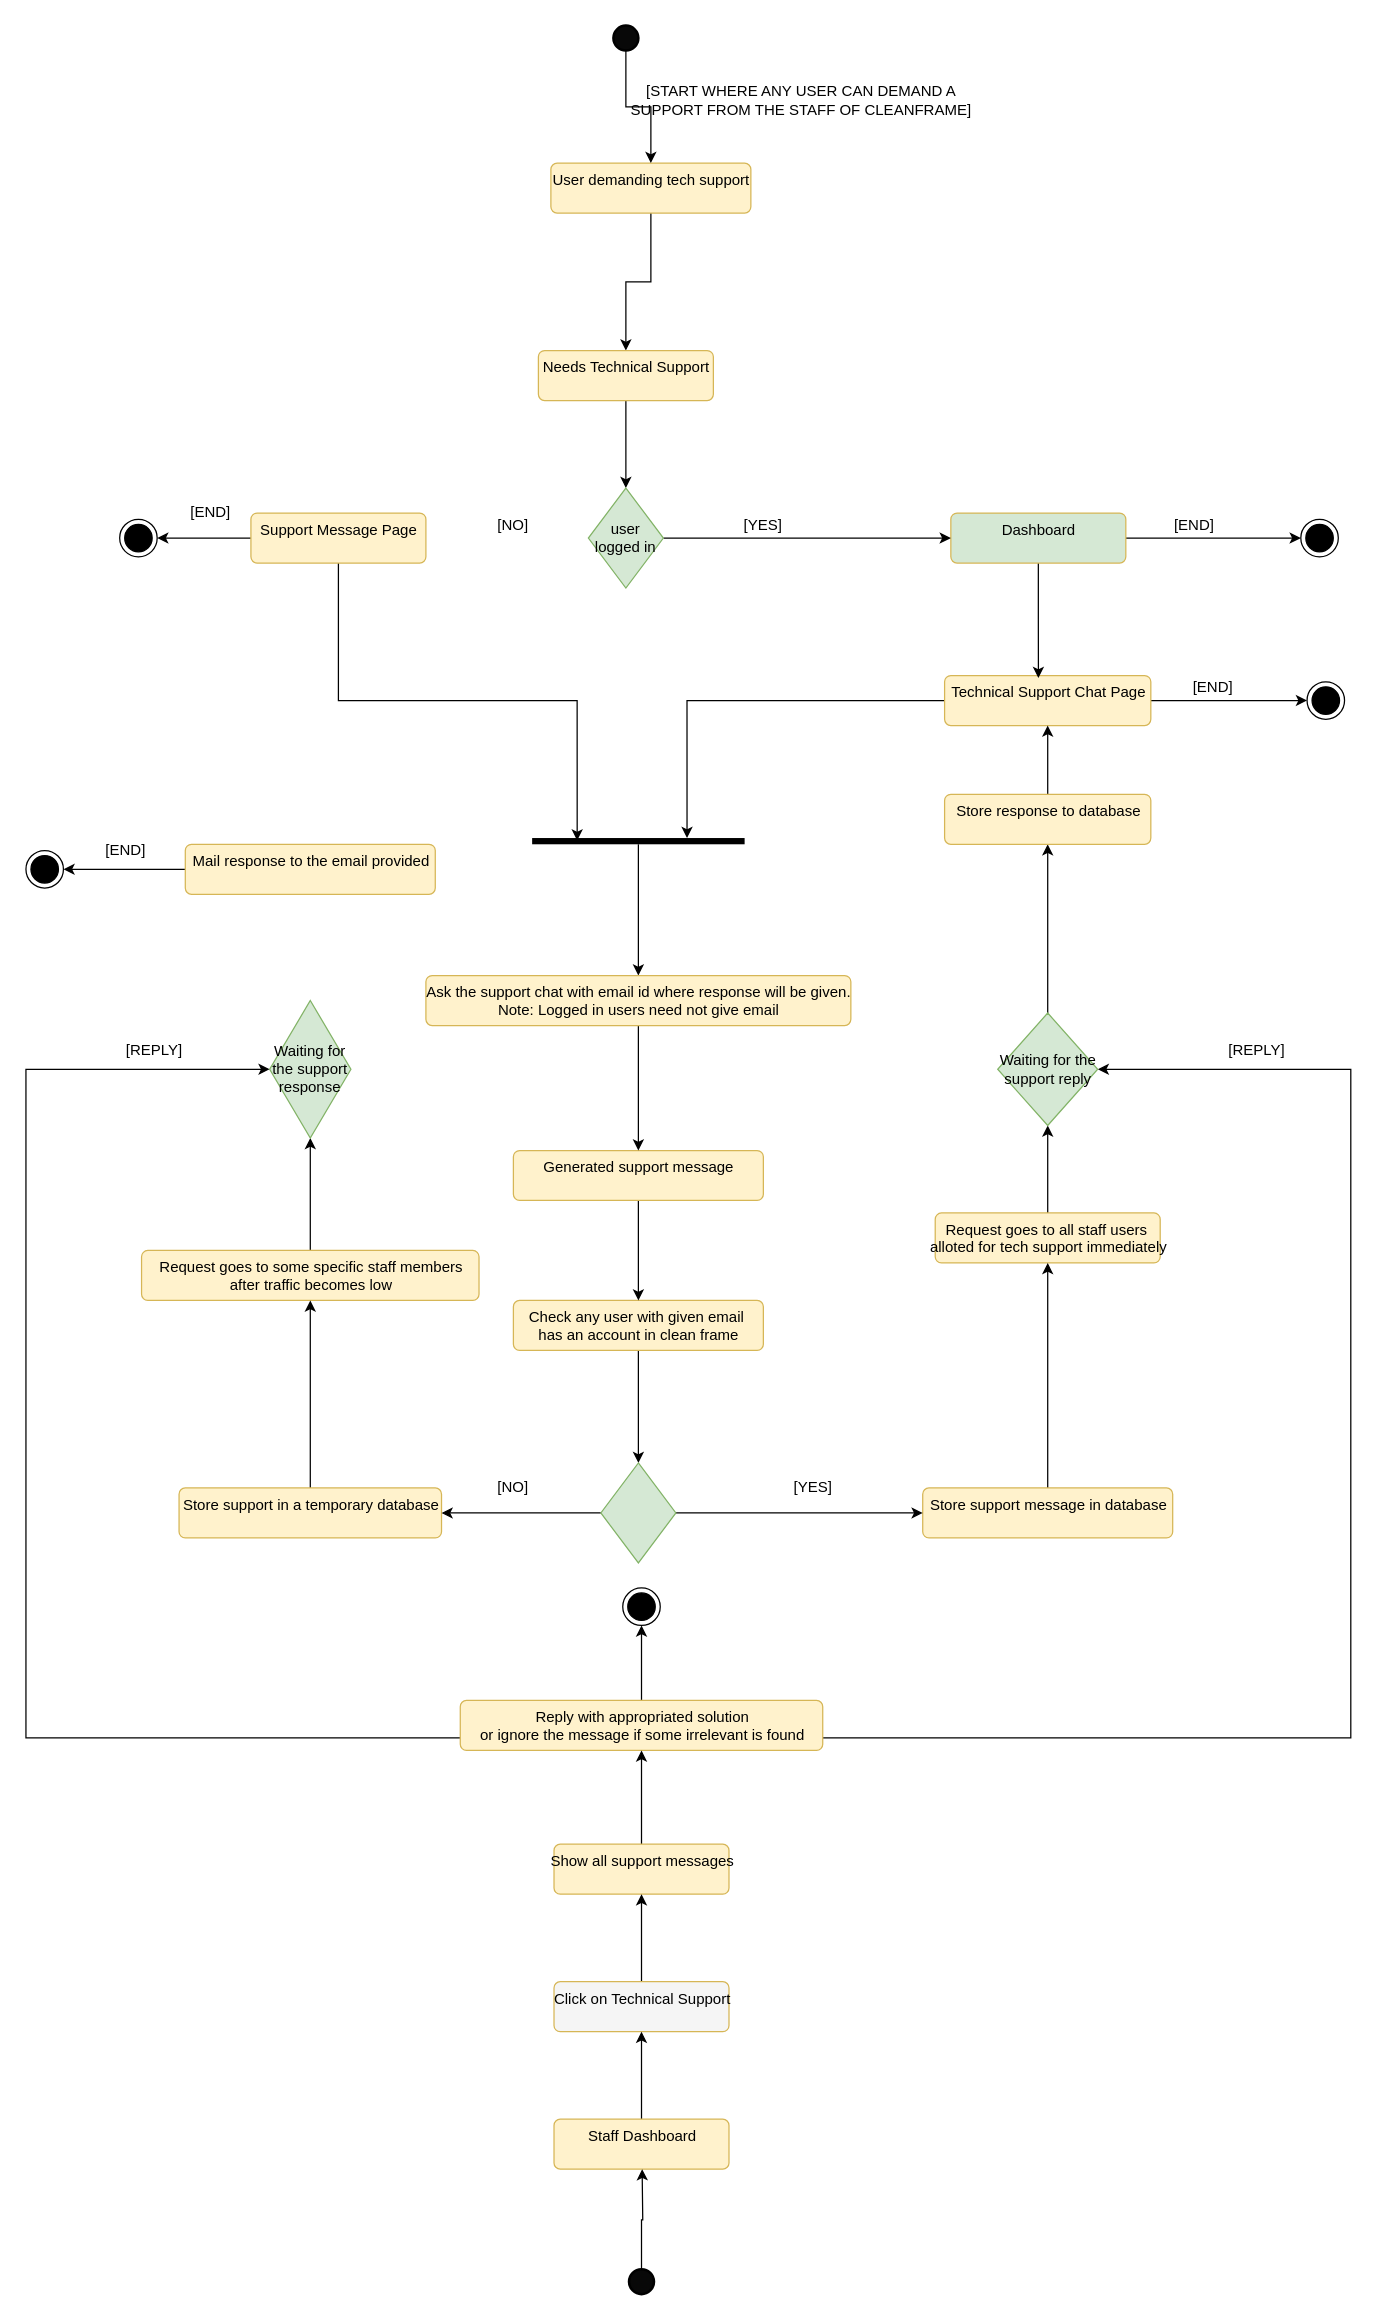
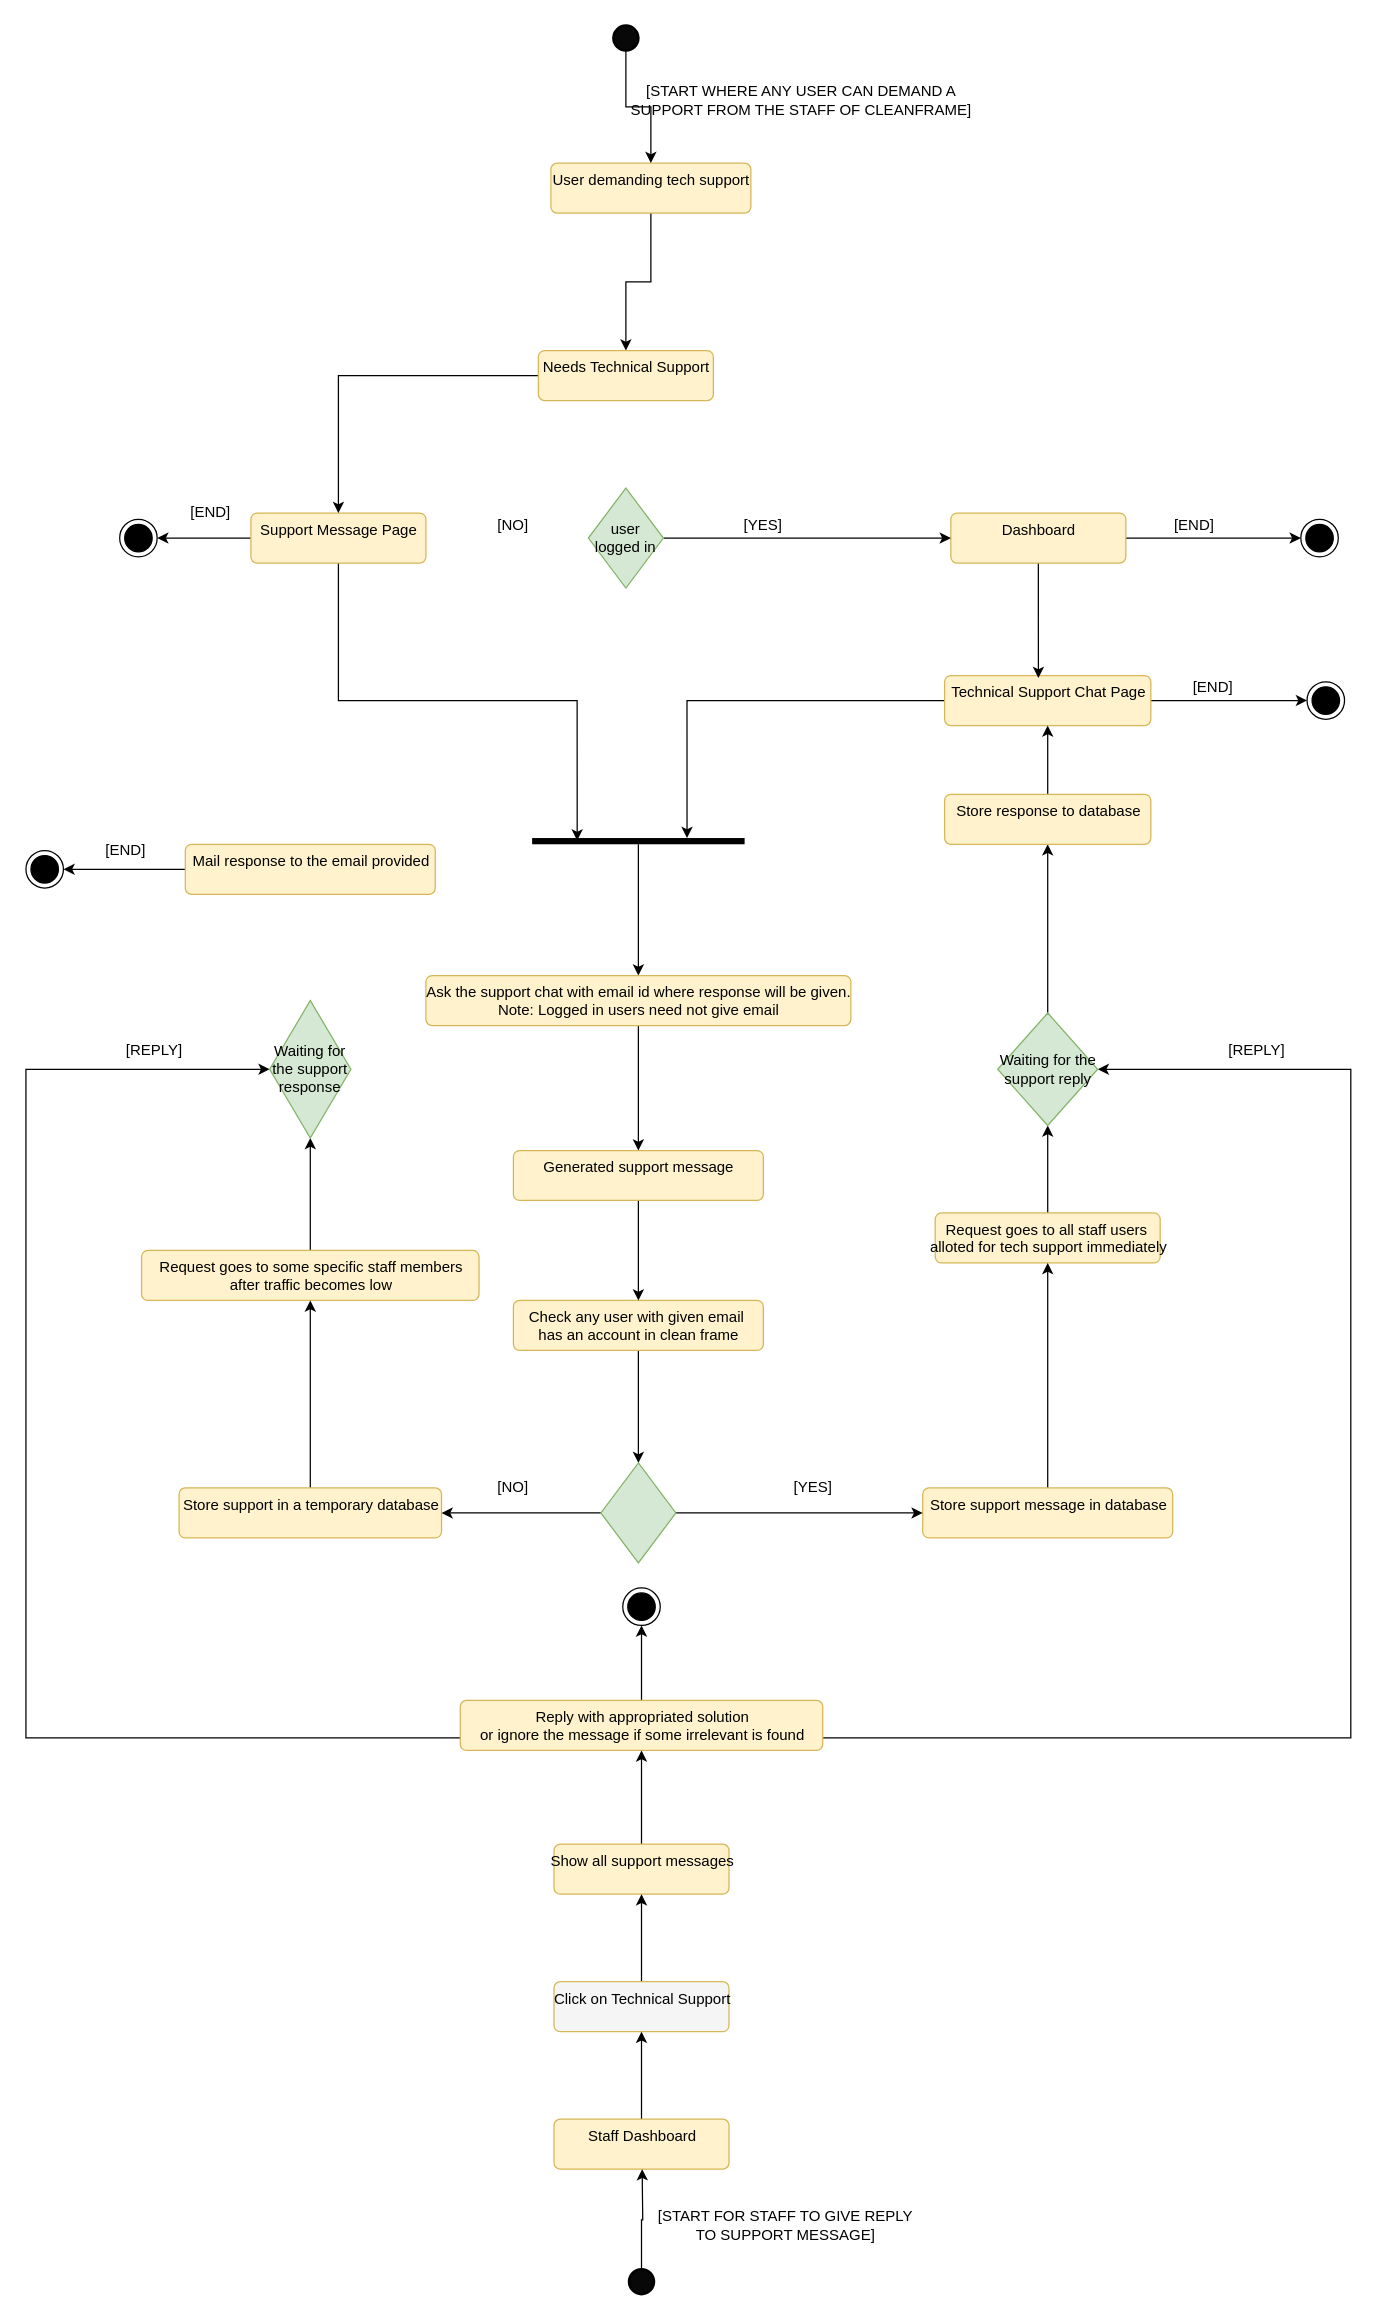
edge "Needs Technical Support" -> "user logged in": now "Needs Technical Support" -> "Support Message Page"
node "Dashboard": fillcolor #d5e8d4 -> #fff2cc
node "[START FOR STAFF TO GIVE REPLY TO SUPPORT MESSAGE]": added
